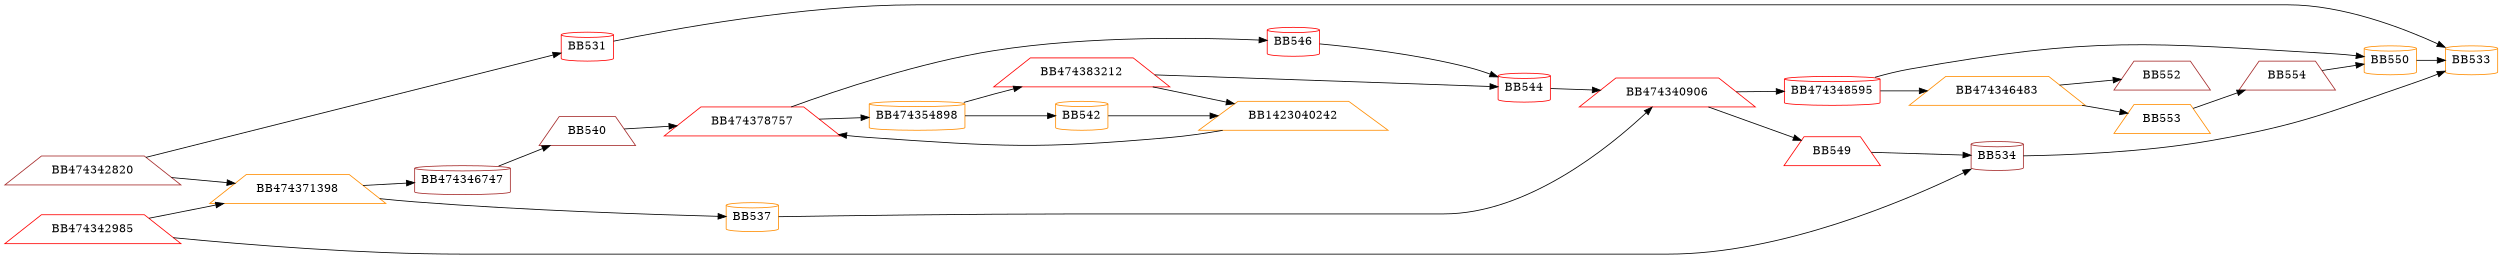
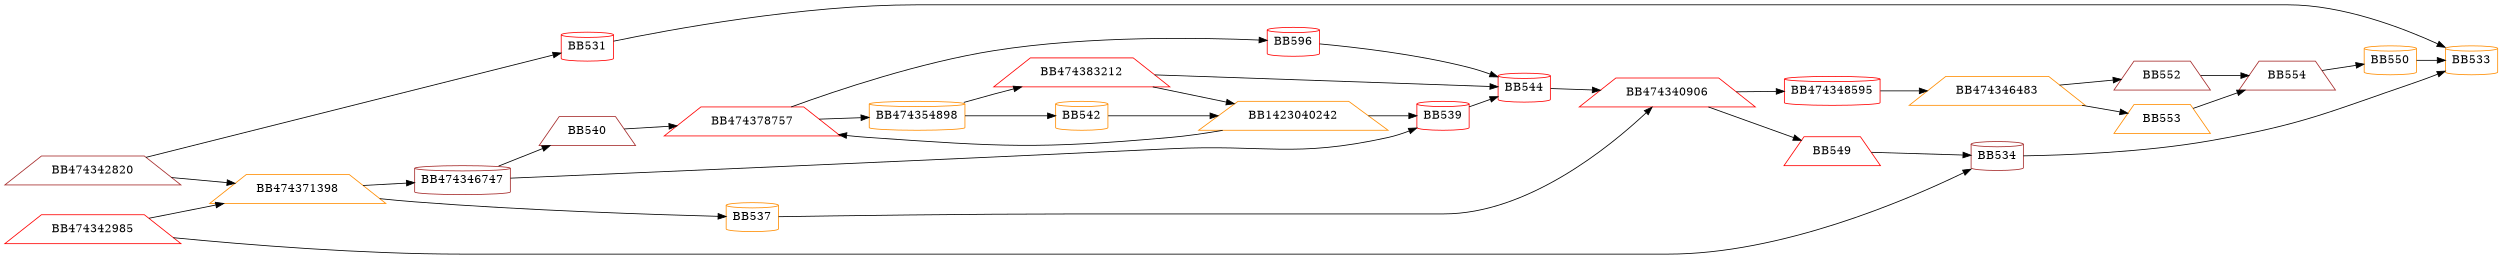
node "BB546": label "BB546" -> "BB596"
edge "BB474348595" -> "BB550": removed
edge "BB552" -> "BB554": added
node "BB539": added
